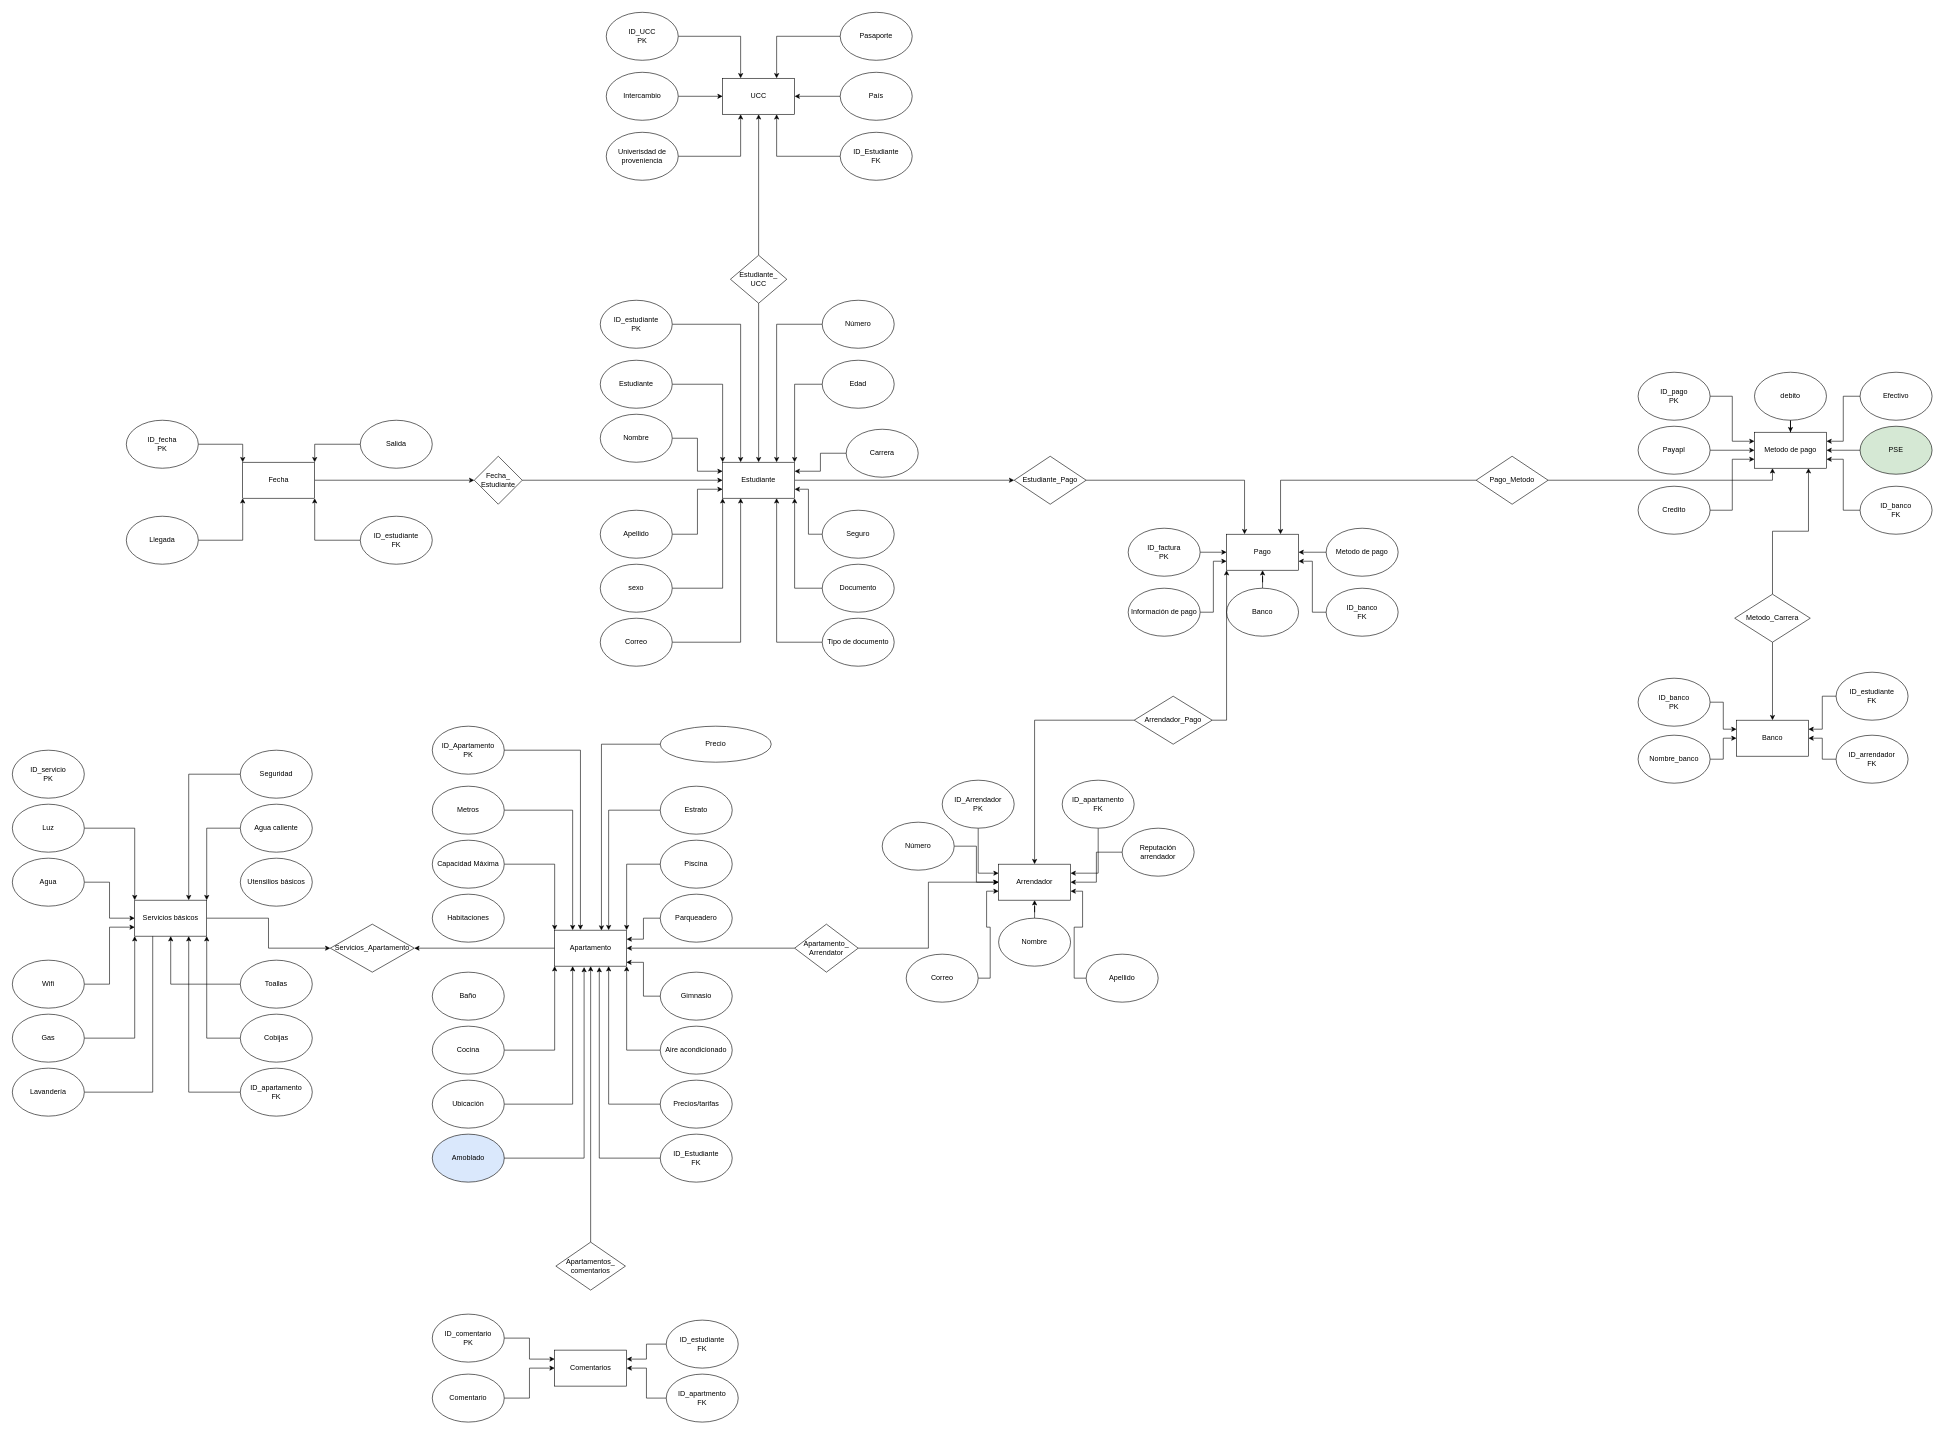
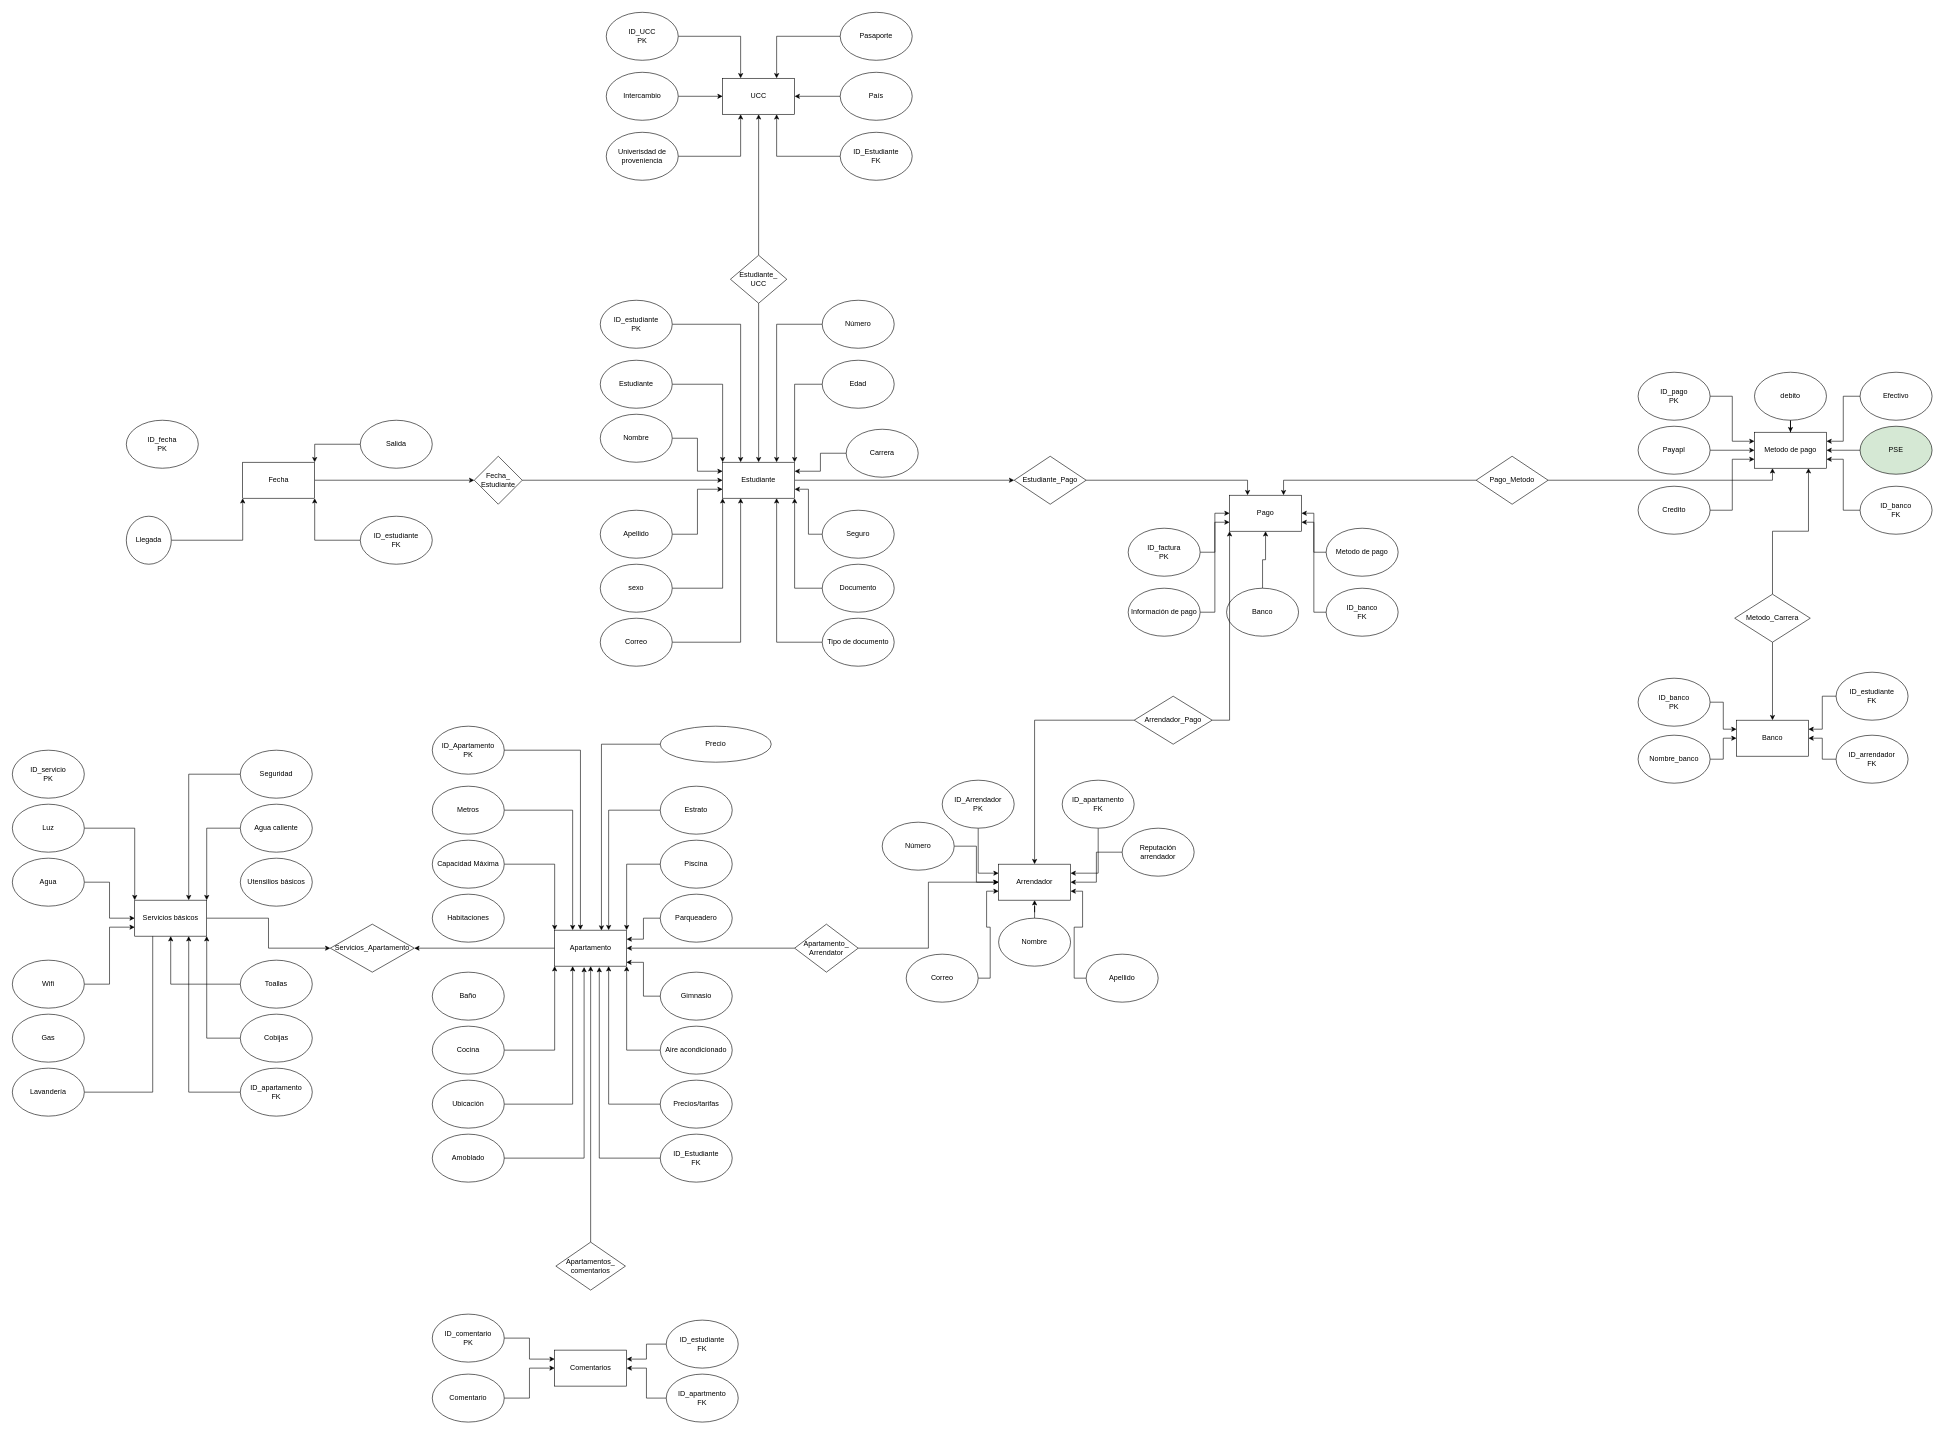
edge "ID_fecha PK" -> "Fecha": removed
node "Llegada": size 72x48 -> 45x48
node "Pago": moved (1263, 552) -> (1266, 513)
edge "Gas" -> "Servicios básicos": removed
node "Amoblado": fillcolor #dae8fc -> #ffffff
